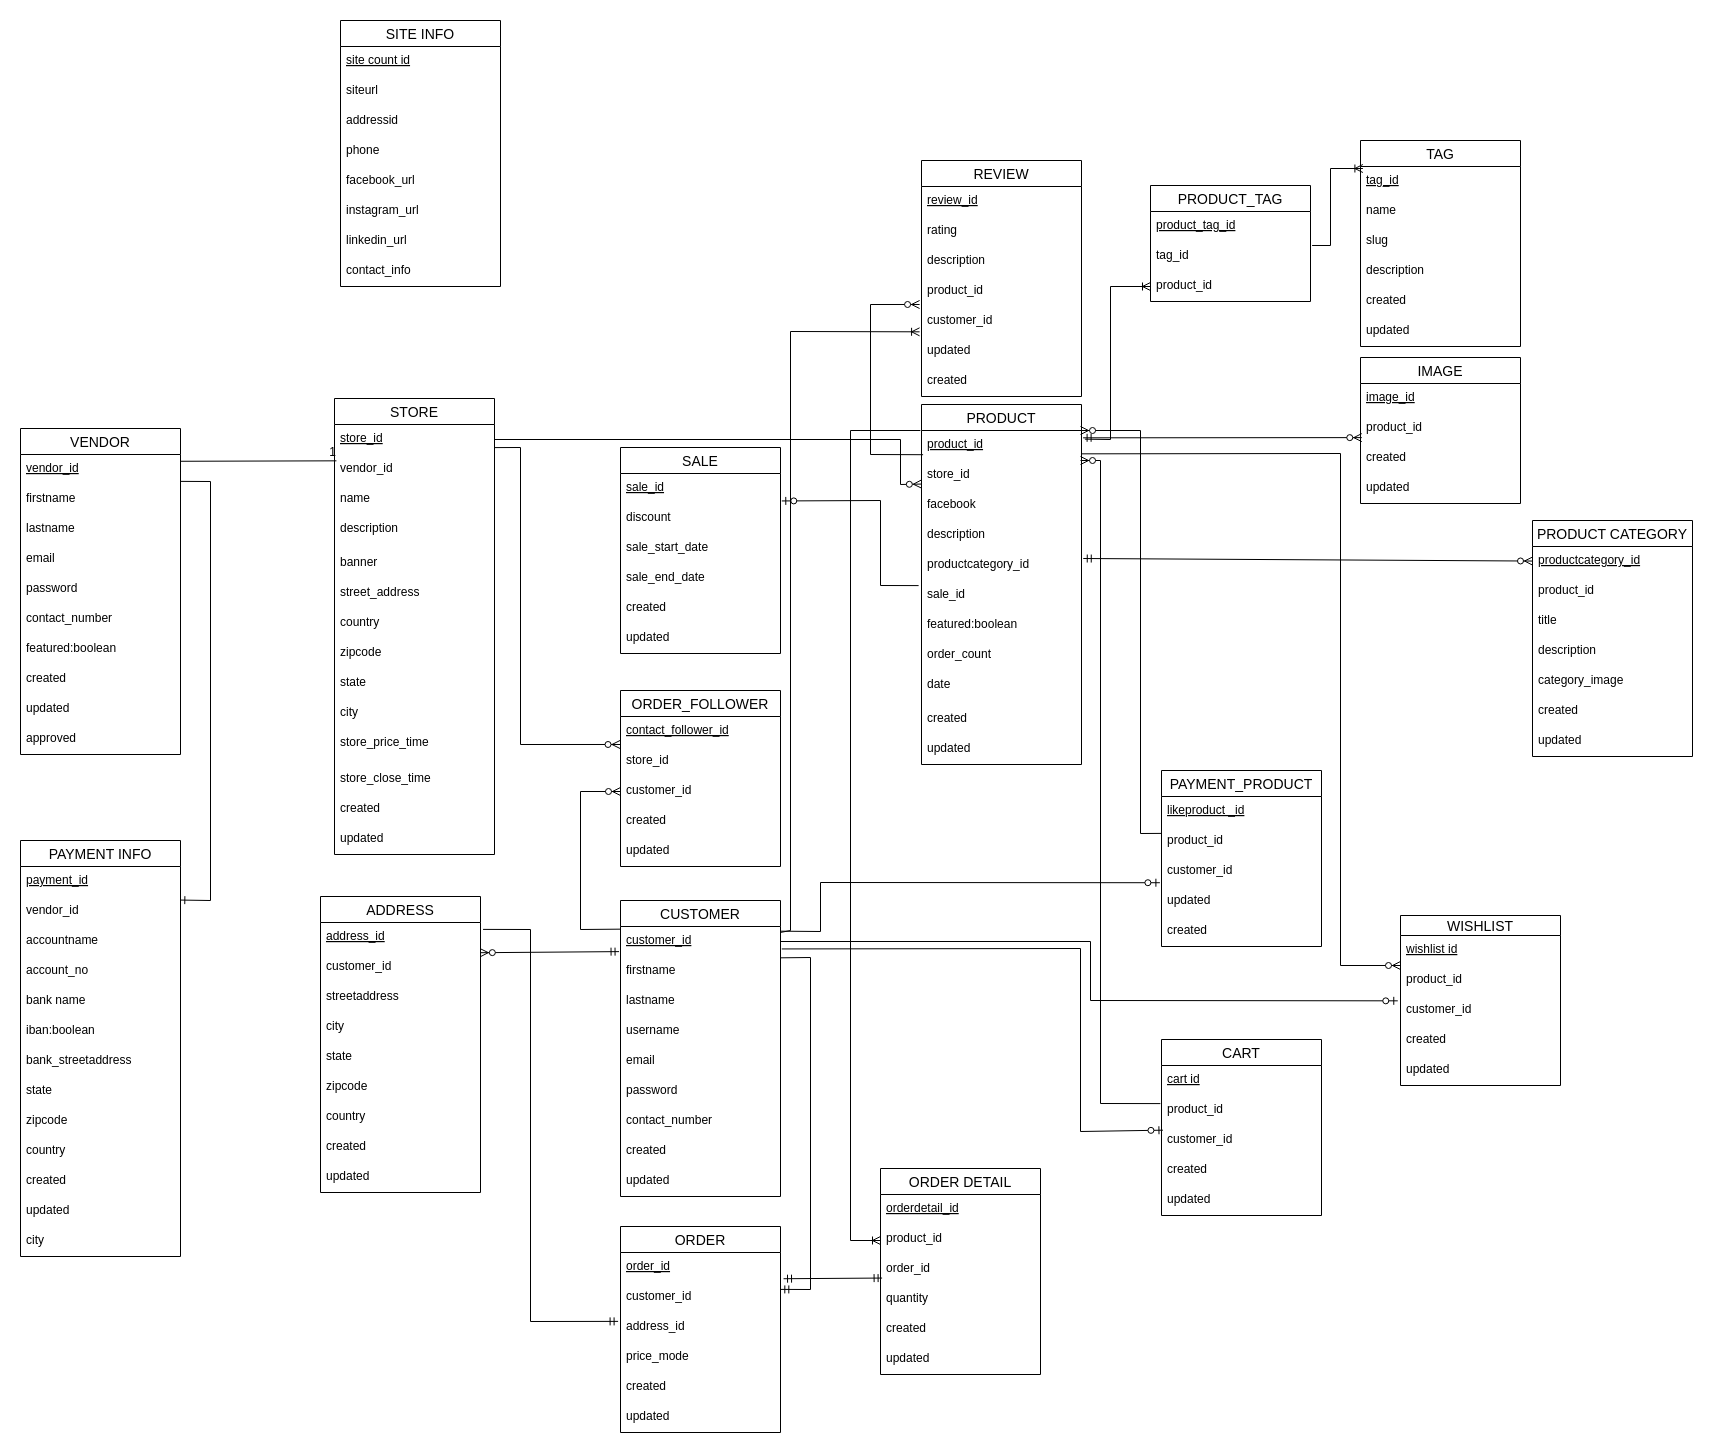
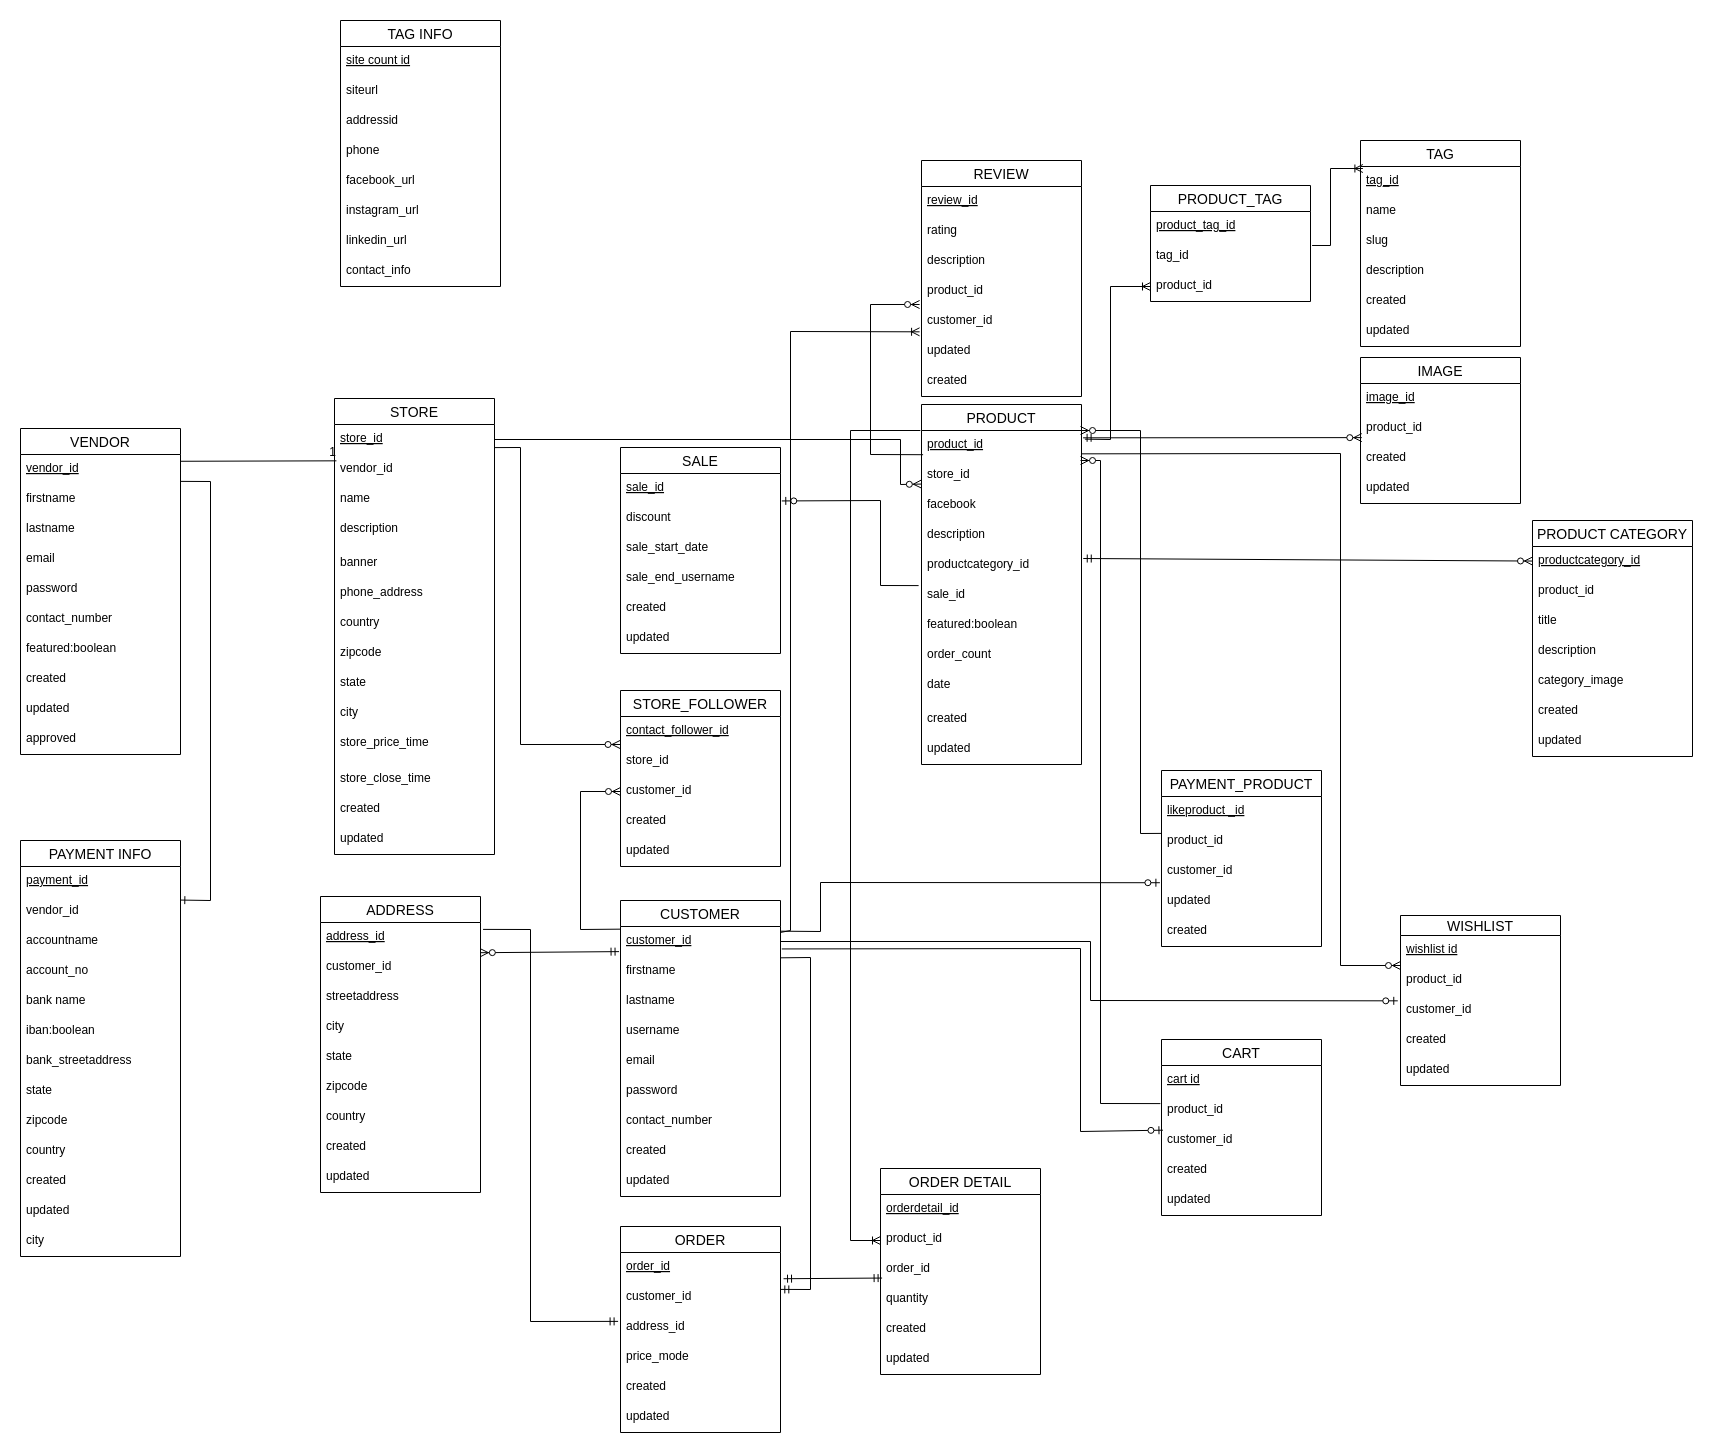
node "SITE INFO": label "SITE INFO" -> "TAG INFO"
node "sale_end_date": label "sale_end_date" -> "sale_end_username"
node "street_address": label "street_address" -> "phone_address"
node "ORDER_FOLLOWER": label "ORDER_FOLLOWER" -> "STORE_FOLLOWER"
